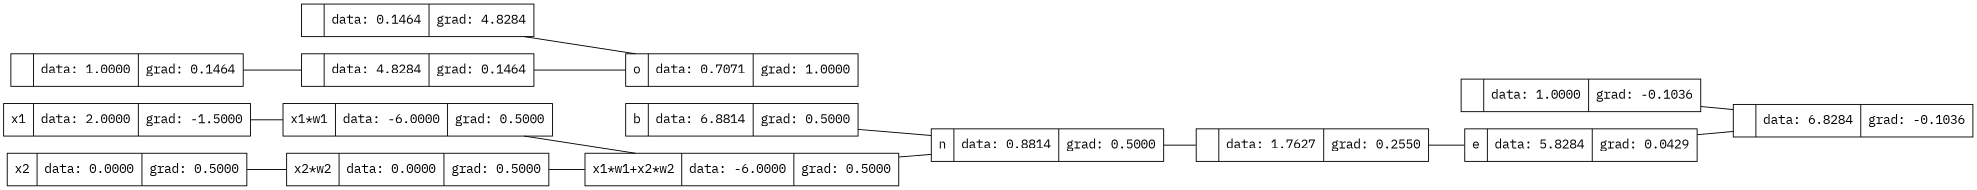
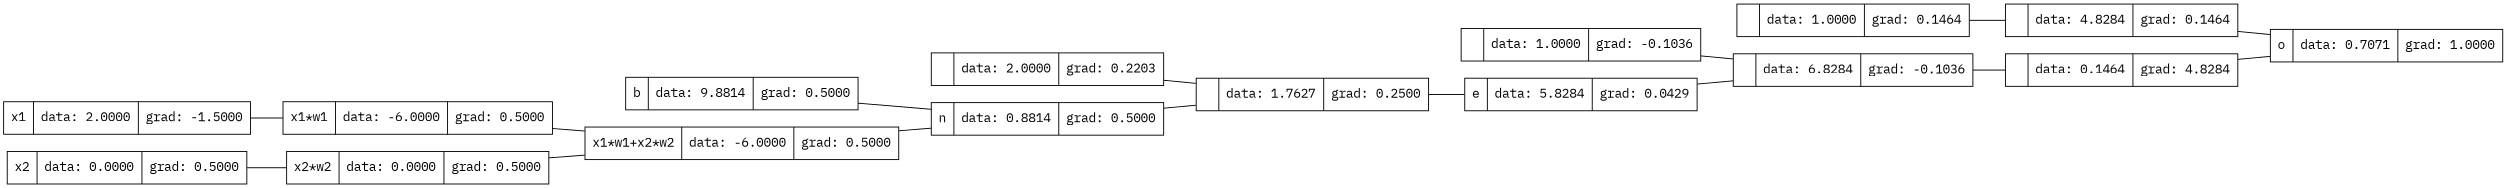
node "data: 2.0000": added
edge "data: 6.8284" -- "data: 0.1464": added
node "b": text "data: 6.8814" -> "data: 9.8814"
node "data: 1.7627": text "grad: 0.2550" -> "grad: 0.2500"
